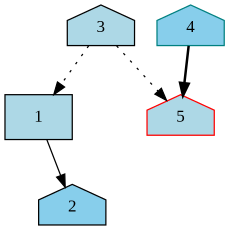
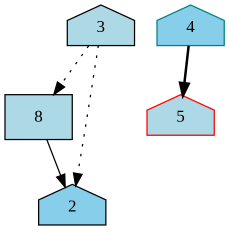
edge "3" -> "5": now "3" -> "2"
node "1": label "1" -> "8"
